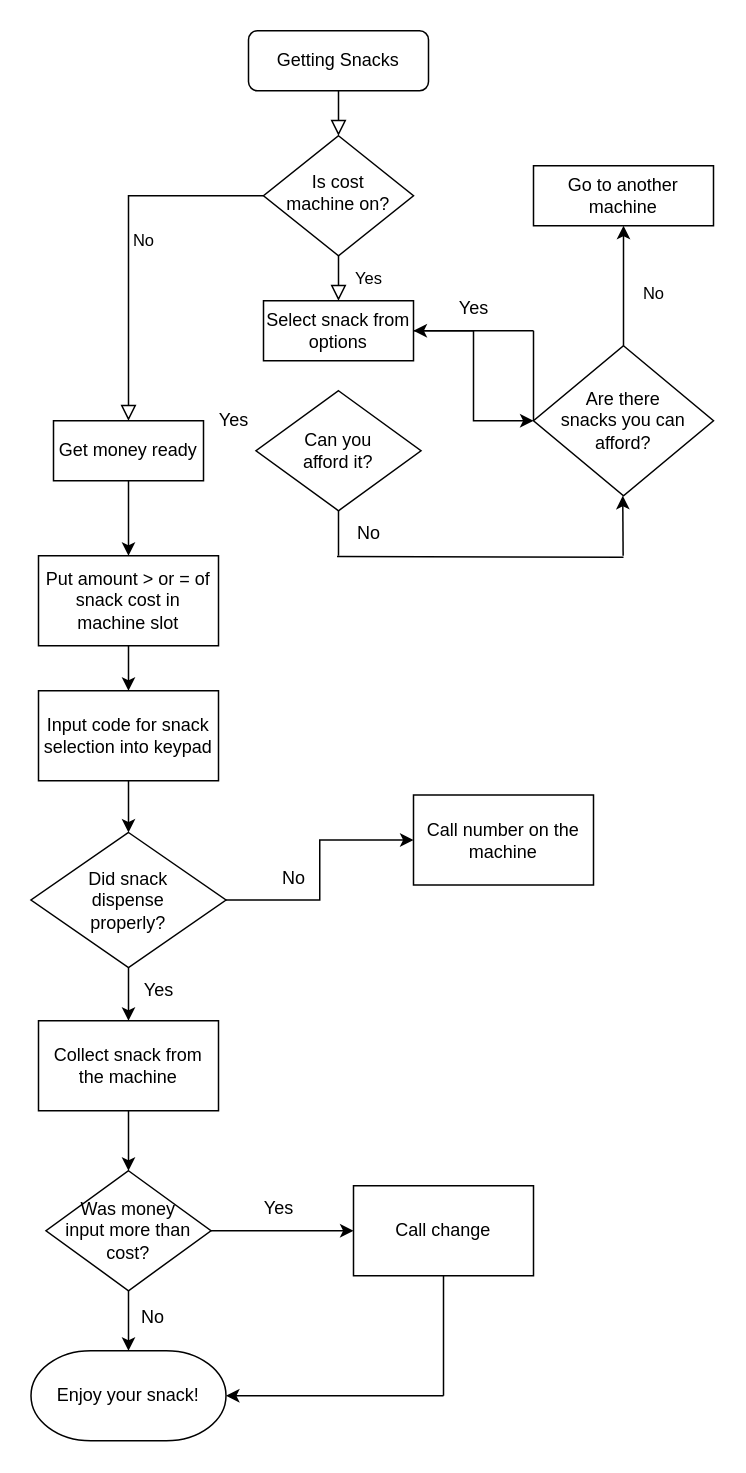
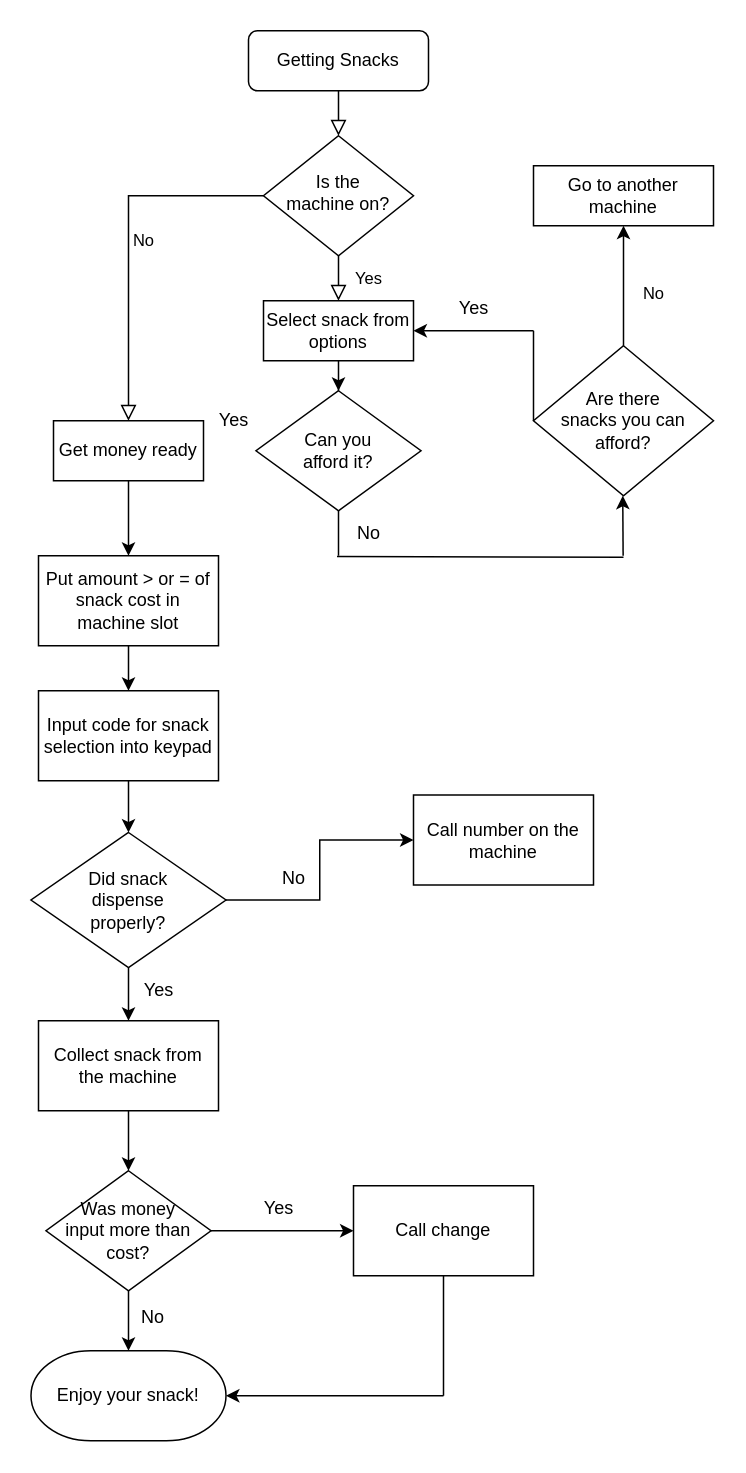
node "Is cost machine on?": label "Is cost machine on?" -> "Is the machine on?"
edge "Select snack from options" -> "Are there snacks you can afford?": now "Select snack from options" -> "Can you afford it?"
